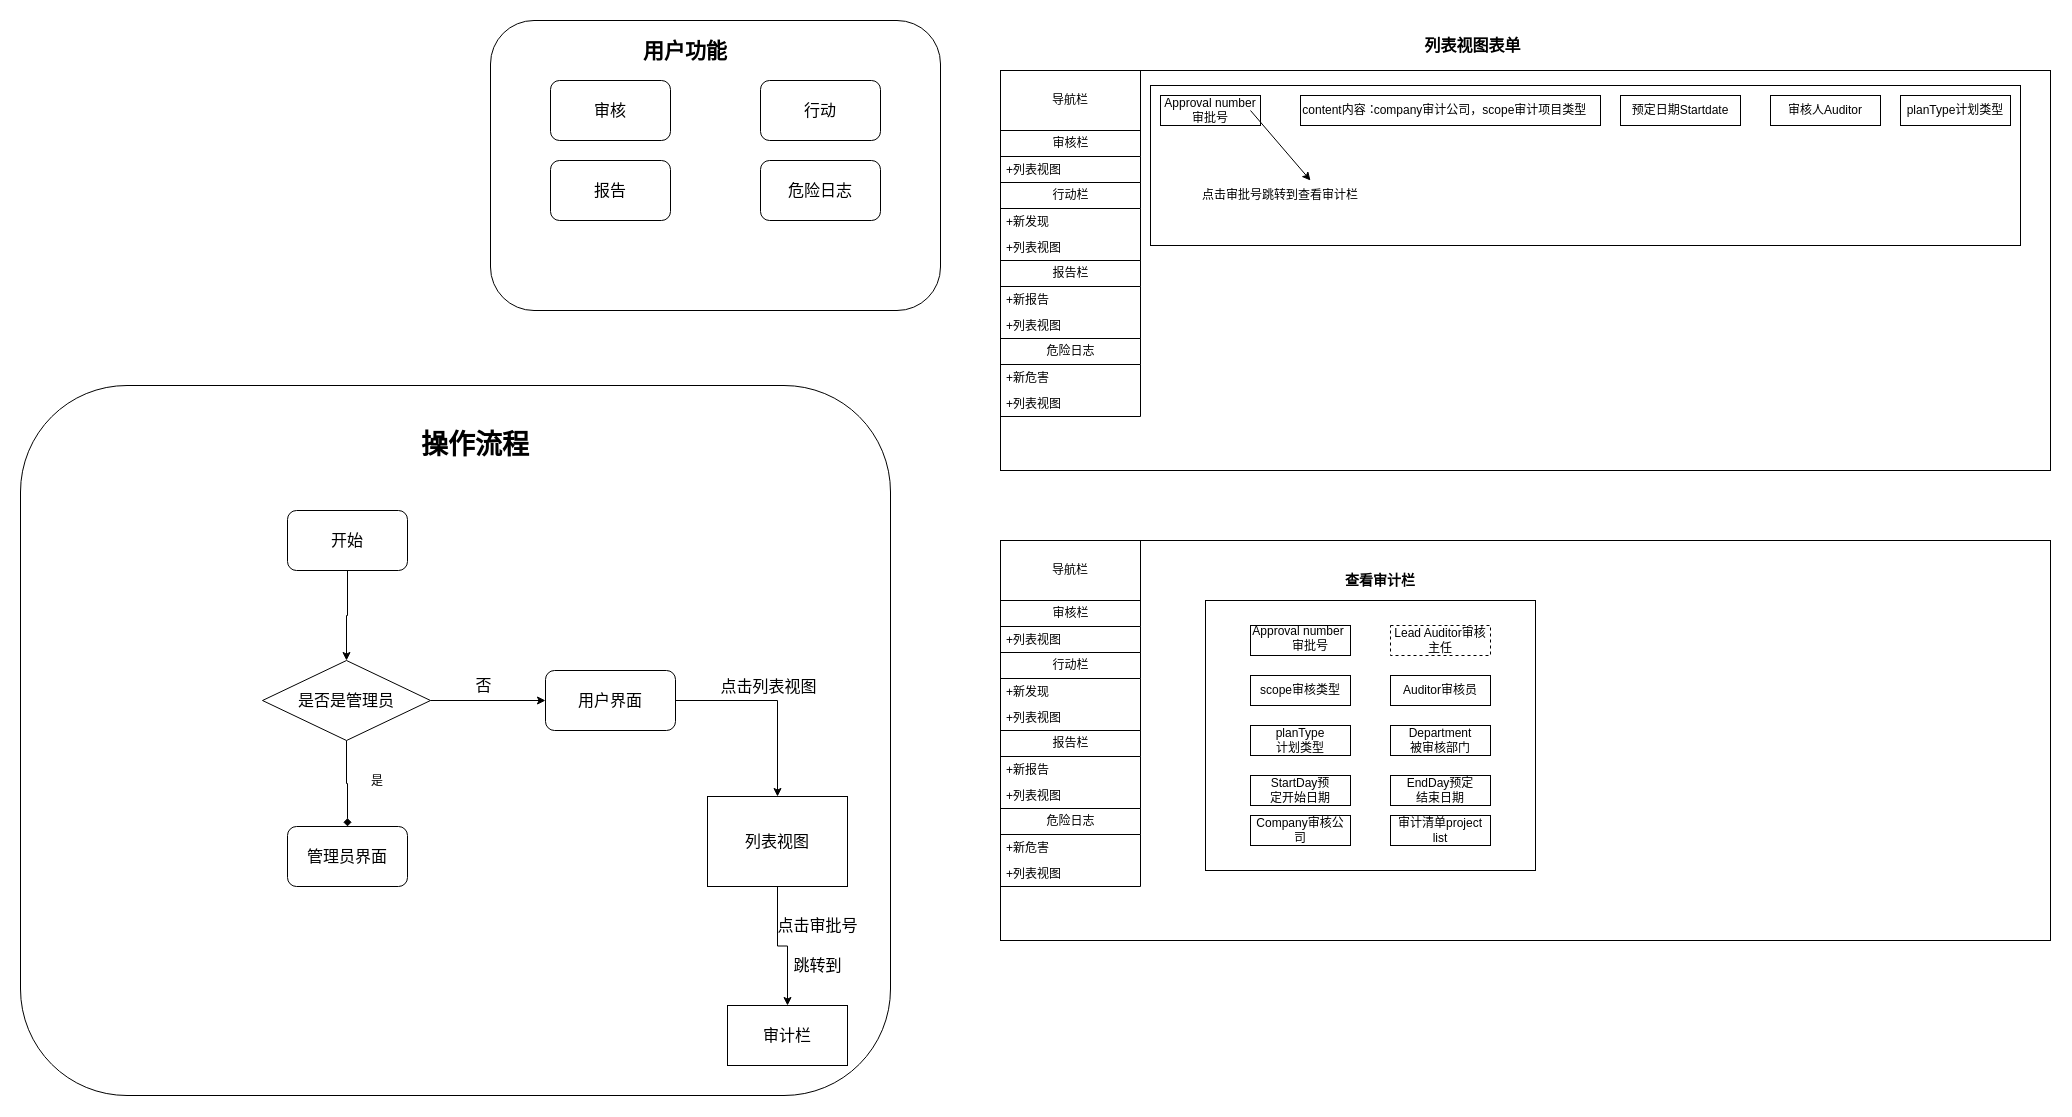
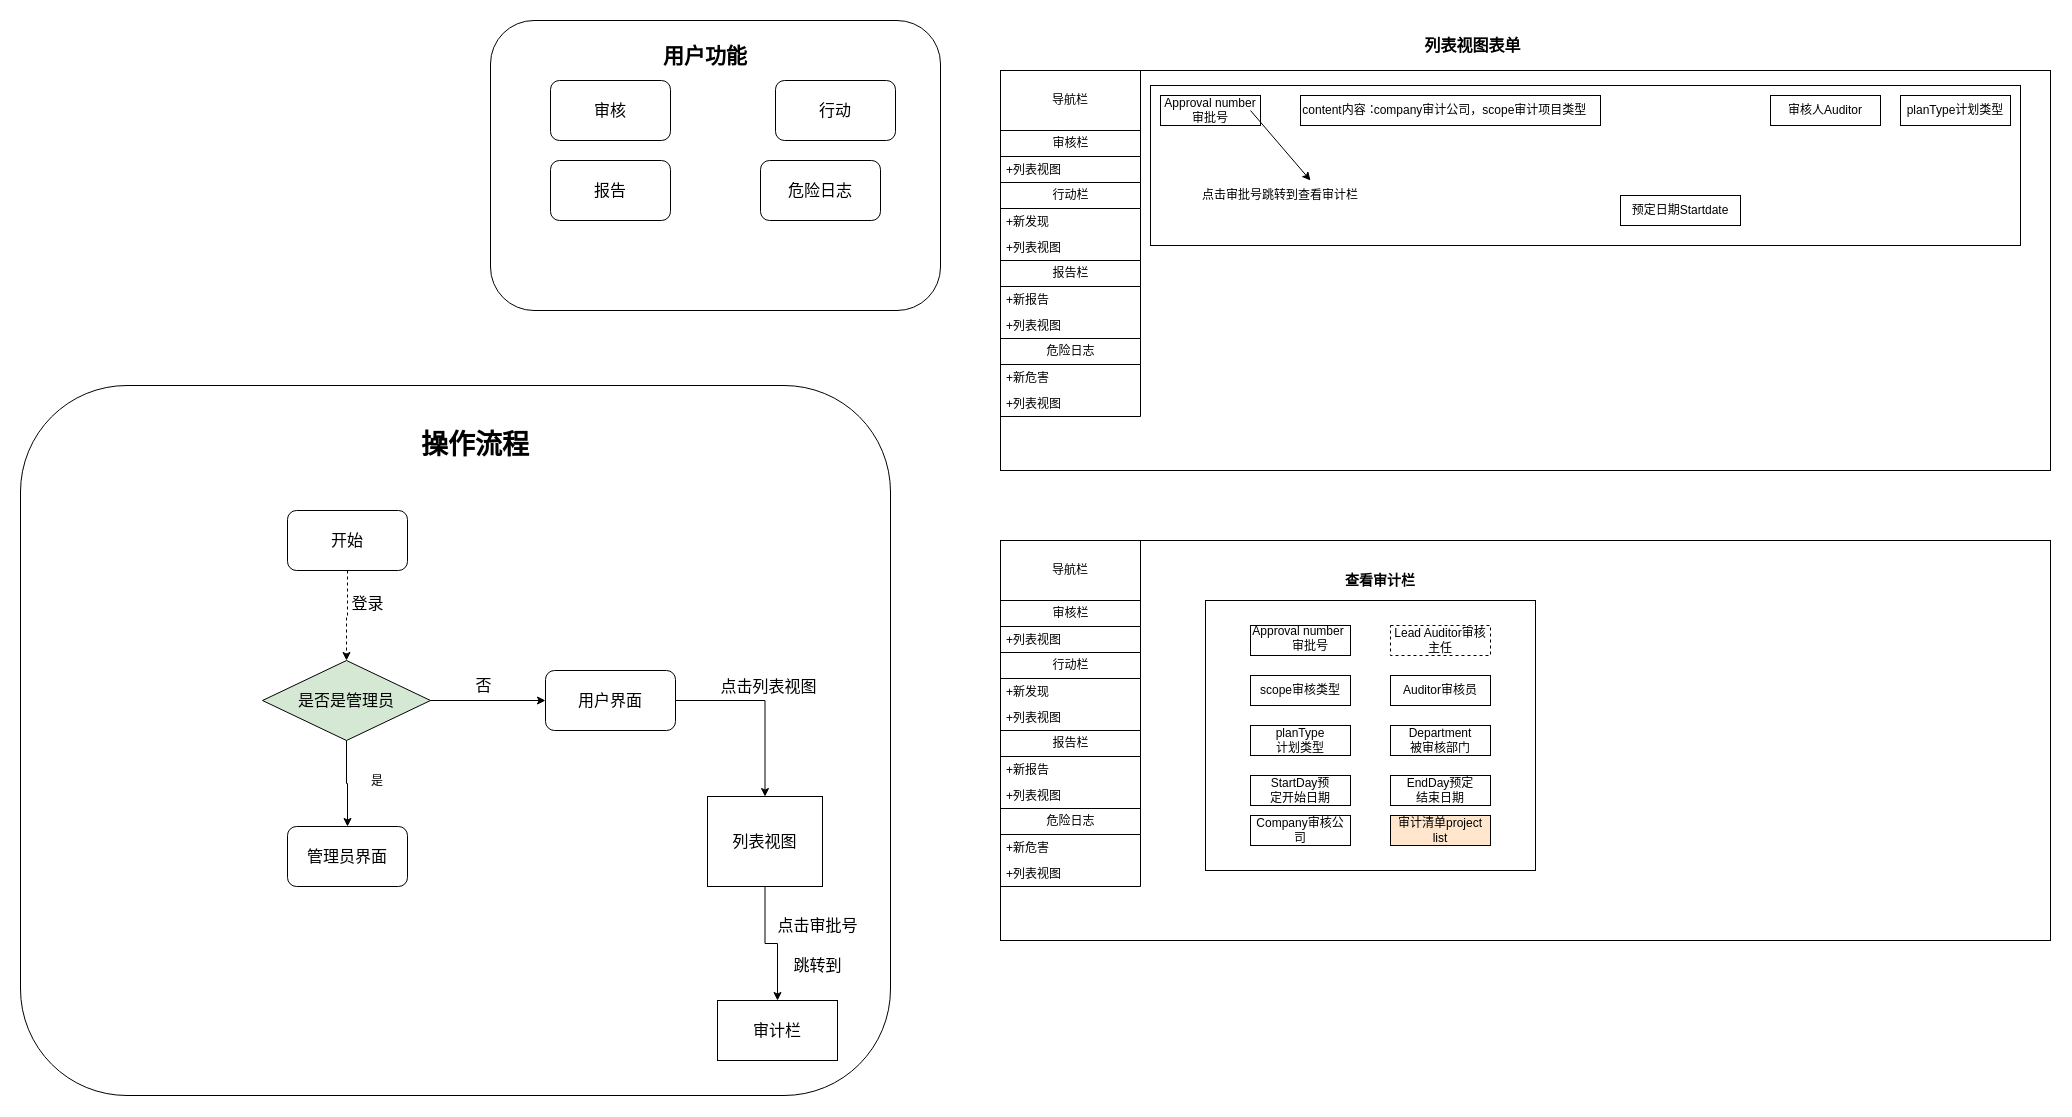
node "用户功能": moved (686, 51) -> (706, 56)
node "行动": moved (821, 111) -> (836, 111)
node "预定日期Startdate": moved (1681, 111) -> (1681, 211)
node "登录": added
edge "开始" -> "是否是管理员": style solid -> dashed
node "是否是管理员": fillcolor #ffffff -> #d5e8d4
edge "是否是管理员" -> "管理员界面": arrowhead diamond -> classic
node "审计清单project list": fillcolor #ffffff -> #ffe6cc
node "列表视图": size 140x90 -> 115x90
node "审计栏": moved (788, 1036) -> (778, 1031)
